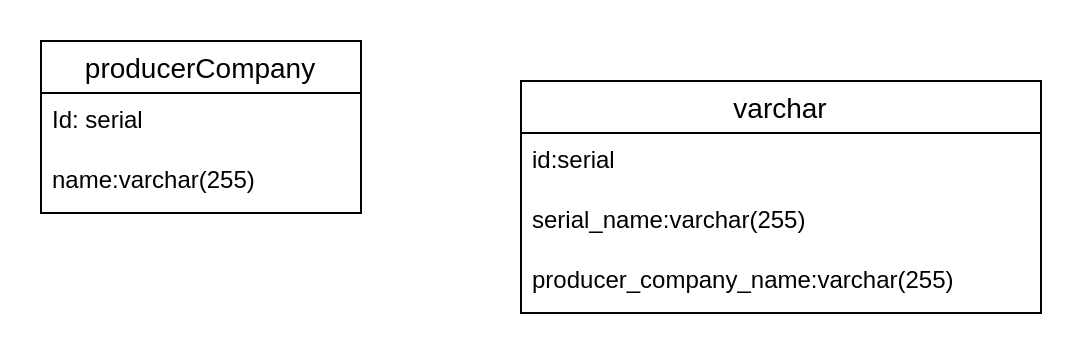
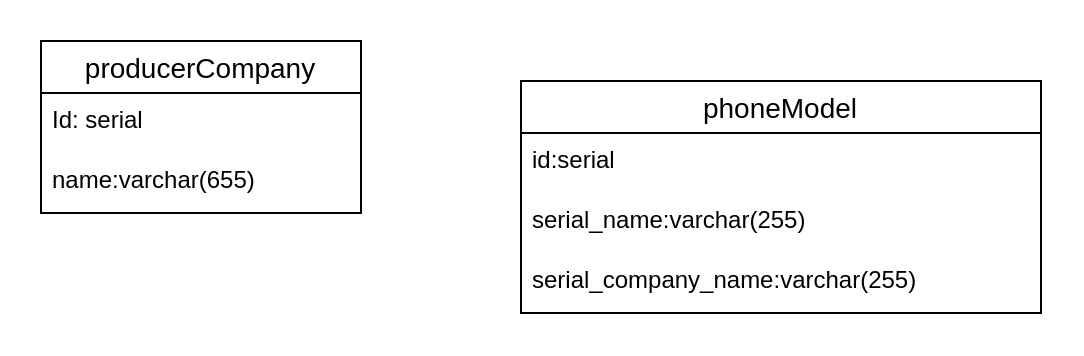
node "varchar": label "varchar" -> "phoneModel"
node "name:varchar(255)": label "name:varchar(255)" -> "name:varchar(655)"
node "producer_company_name:varchar(255)": label "producer_company_name:varchar(255)" -> "serial_company_name:varchar(255)"
